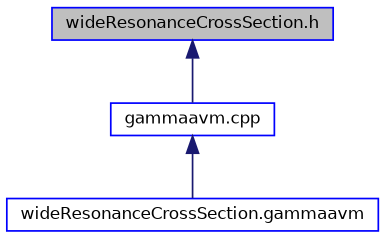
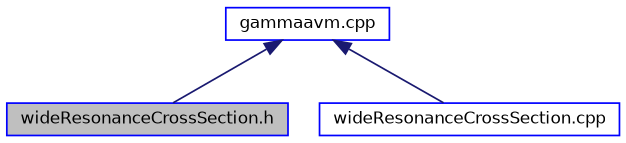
edge "gammaavm.cpp" -> "wideResonanceCrossSection.h": reversed
node "wideResonanceCrossSection.gammaavm": label "wideResonanceCrossSection.gammaavm" -> "wideResonanceCrossSection.cpp"
